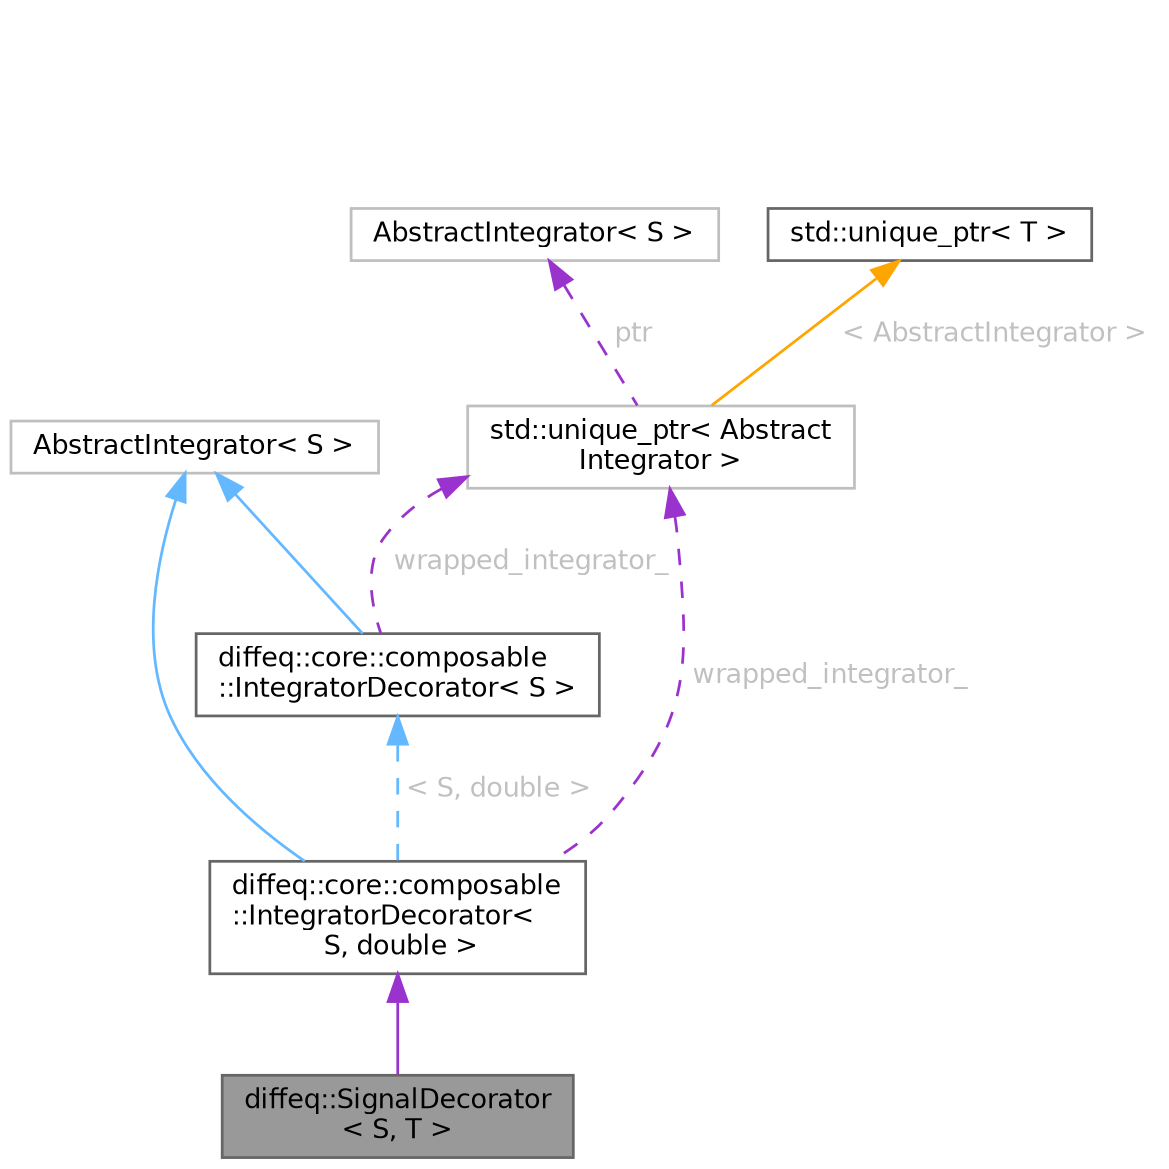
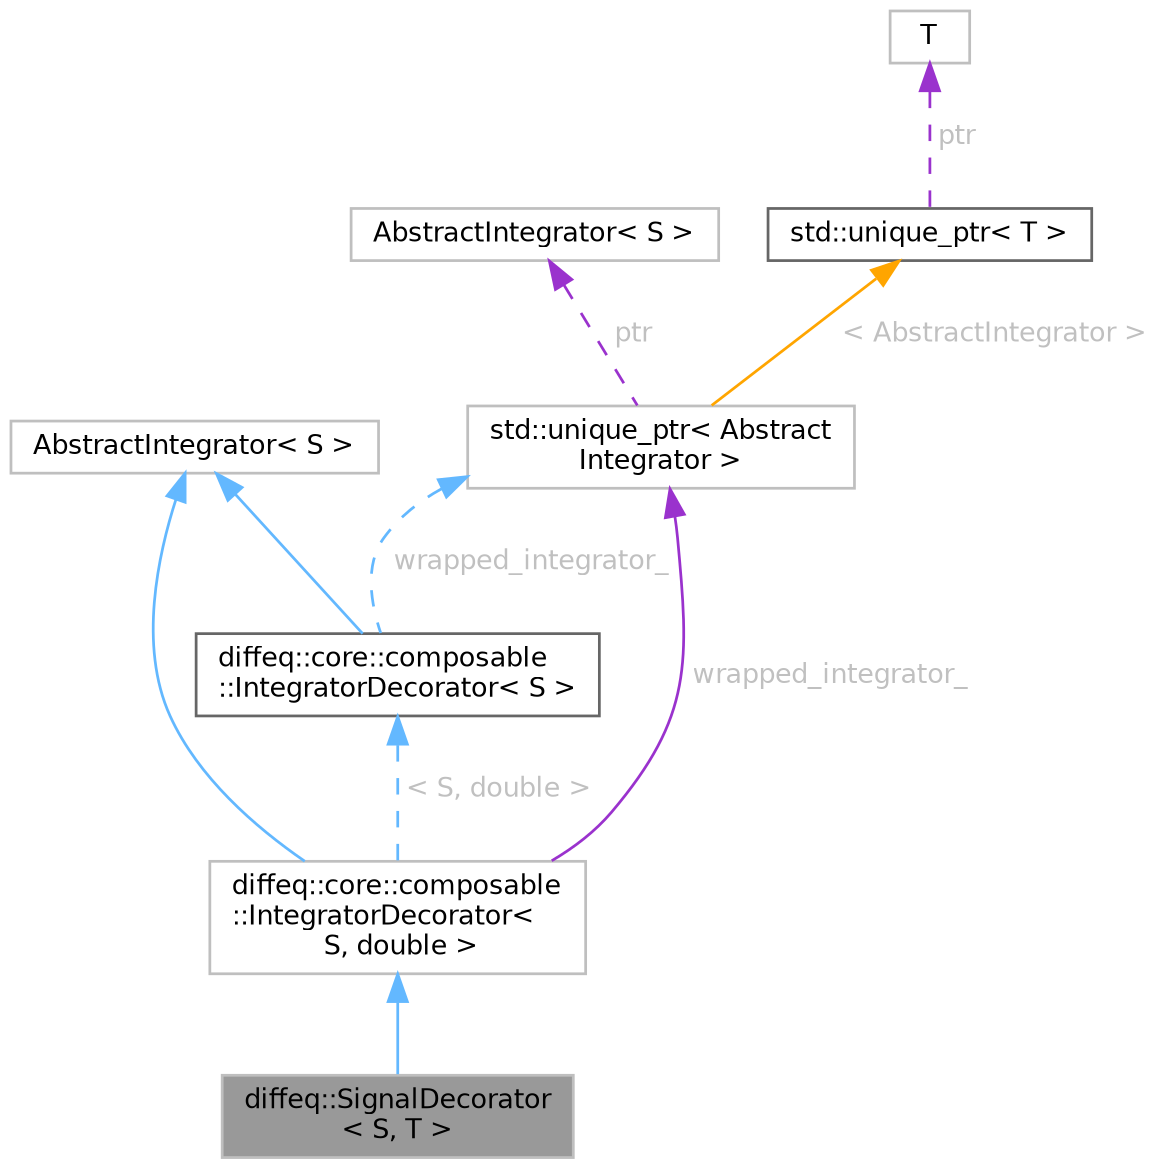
node "T": added
edge "diffeq::core::composable ::IntegratorDecorator< S >" -> "std::unique_ptr< Abstract Integrator >": color darkorchid3 -> steelblue1
edge "diffeq::core::composable ::IntegratorDecorator< S, double >" -> "std::unique_ptr< Abstract Integrator >": style dashed -> solid
node "diffeq::core::composable ::IntegratorDecorator< S, double >": color gray40 -> grey75
edge "diffeq::SignalDecorator < S, T >" -> "diffeq::core::composable ::IntegratorDecorator< S, double >": color darkorchid3 -> steelblue1
node "diffeq::SignalDecorator < S, T >": color gray40 -> grey75
